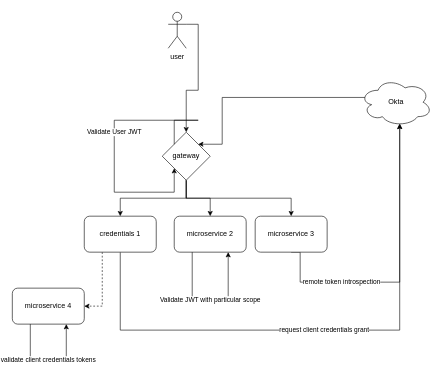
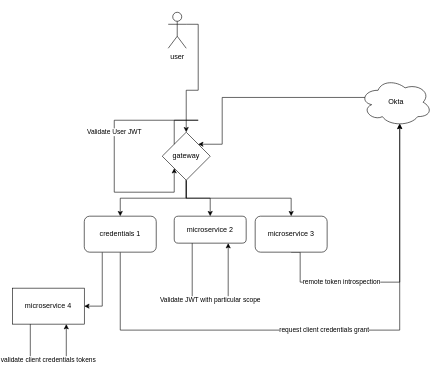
node "microservice 2": size 72x36 -> 72x27
edge "credentials 1" -> "microservice 4": style dashed -> solid
node "microservice 4": shape rounded rectangle -> rectangle
